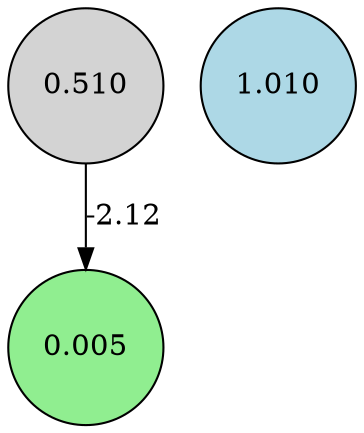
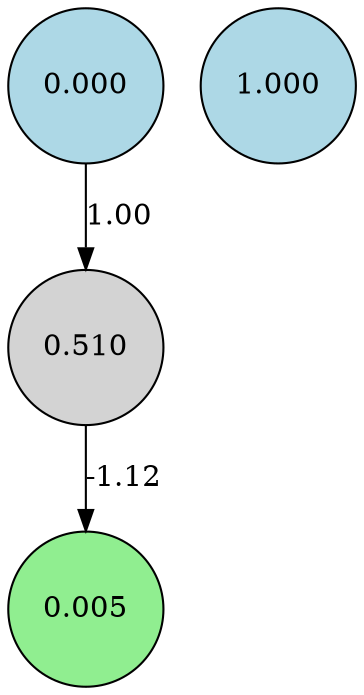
node "0.000": added
node "1.010": label "1.010" -> "1.000"
edge "0.510" -> "0.005": label "-2.12" -> "-1.12"
